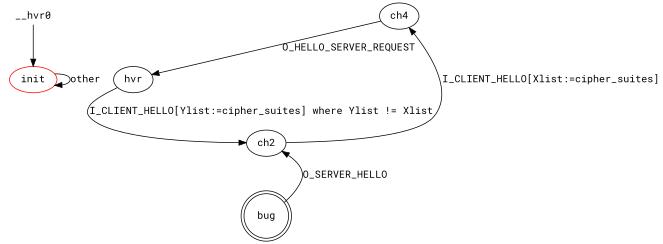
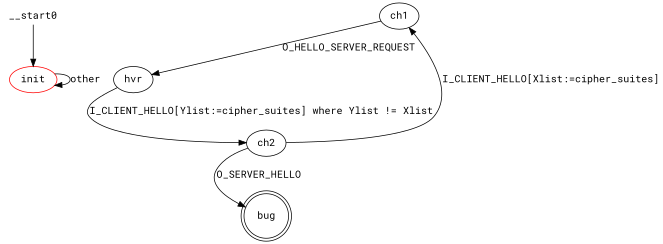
node "__hvr0": label "__hvr0" -> "__start0"
node "ch4": label "ch4" -> "ch1"
edge "bug" -> "ch2": reversed
